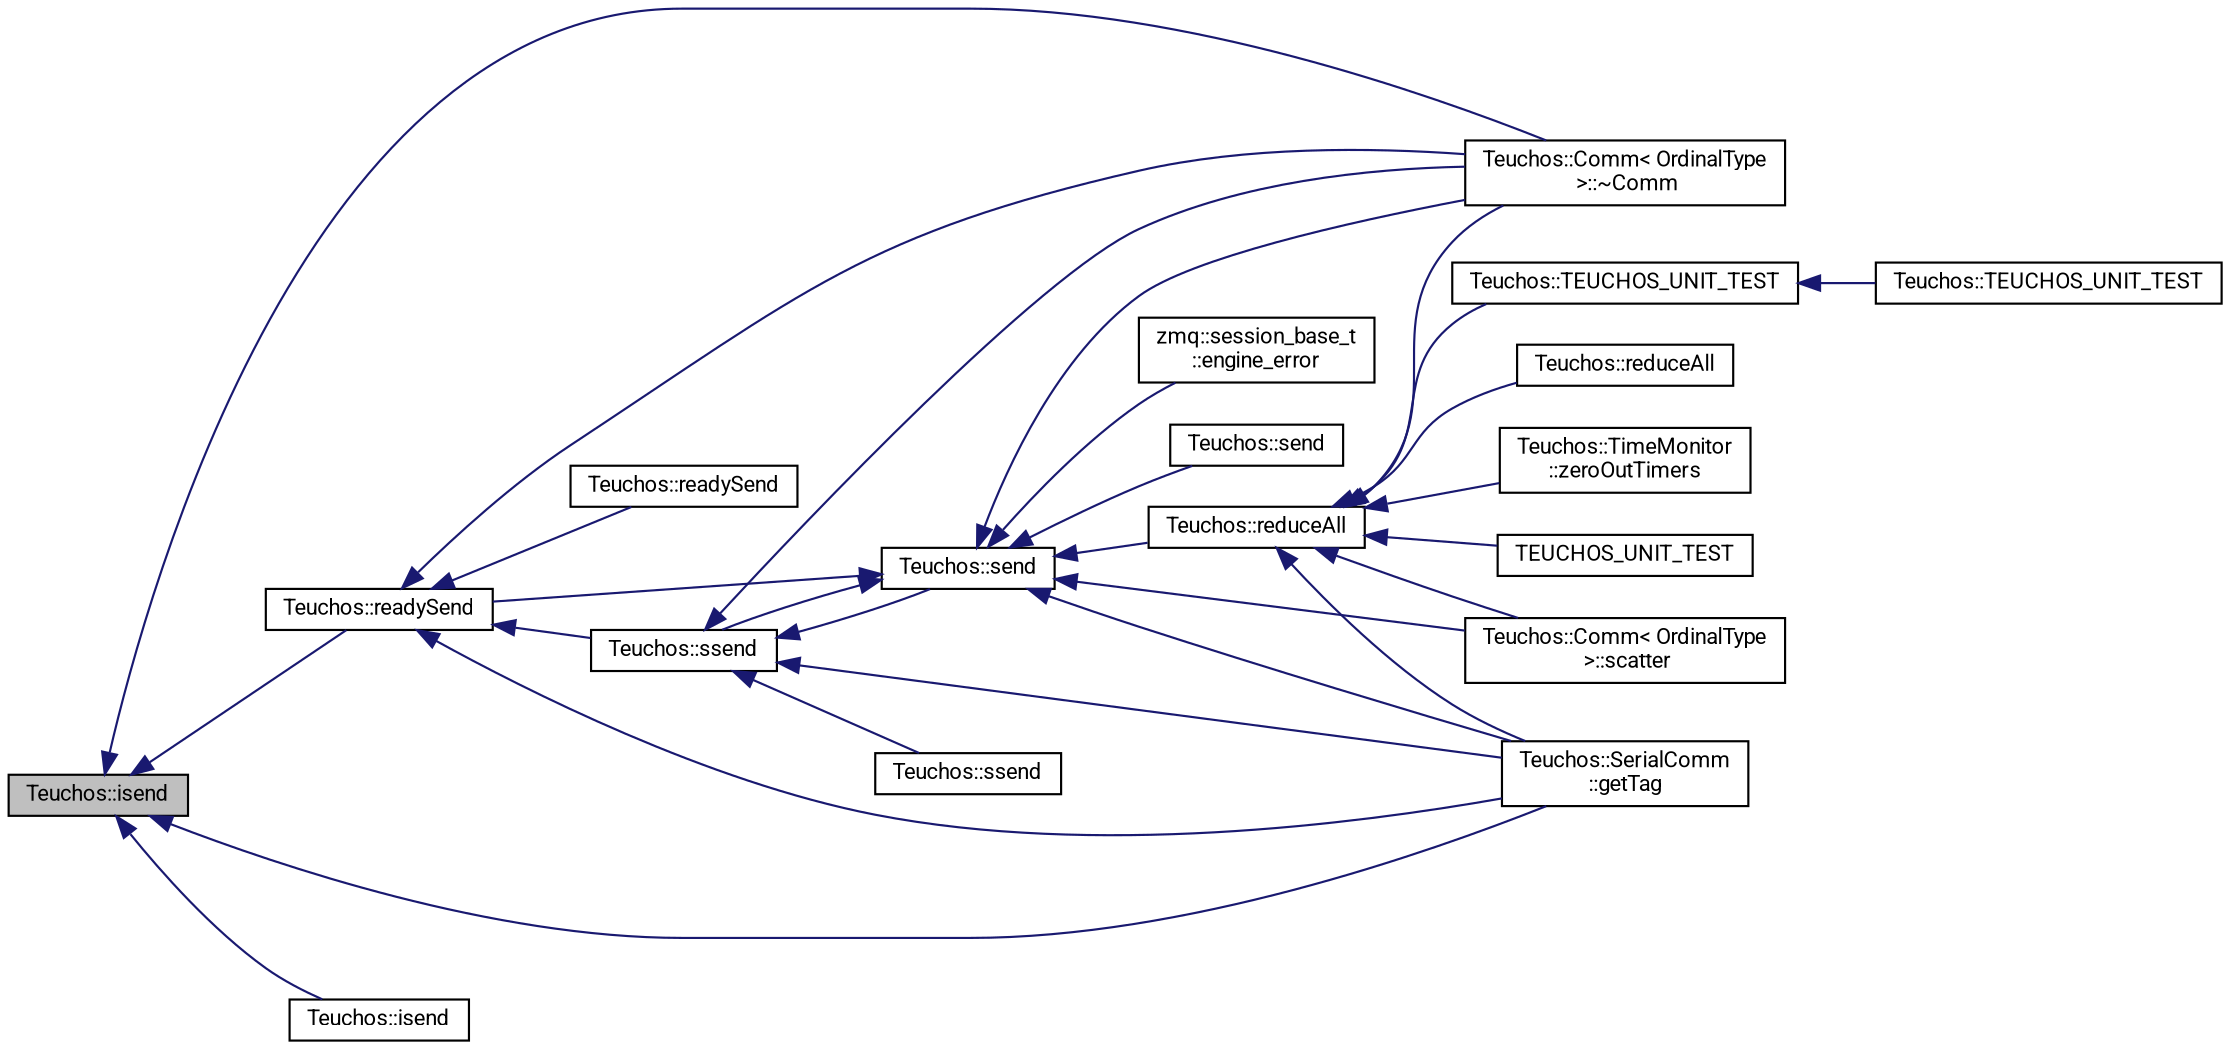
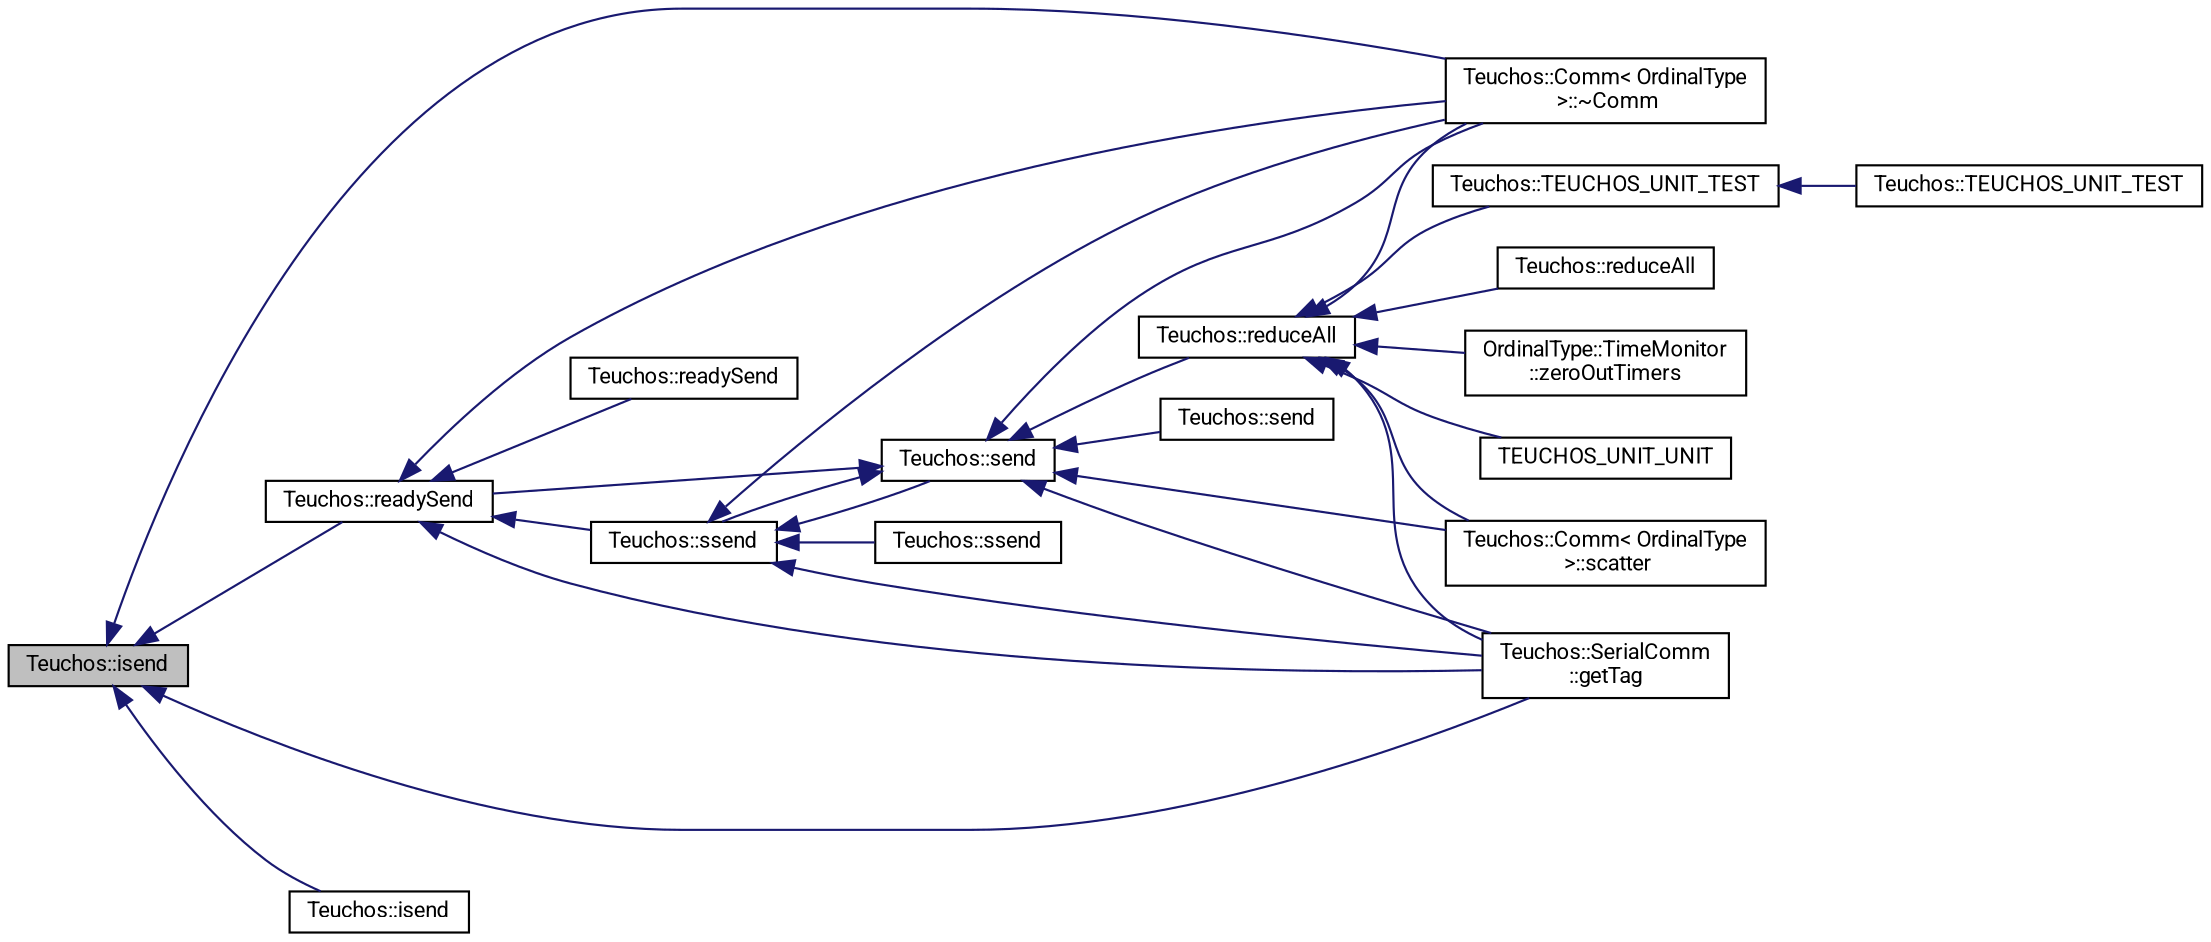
node "zmq::session_base_t ::engine_error": removed
node "Teuchos::TimeMonitor ::zeroOutTimers": label "Teuchos::TimeMonitor ::zeroOutTimers" -> "OrdinalType::TimeMonitor ::zeroOutTimers"
node "TEUCHOS_UNIT_TEST": label "TEUCHOS_UNIT_TEST" -> "TEUCHOS_UNIT_UNIT"
